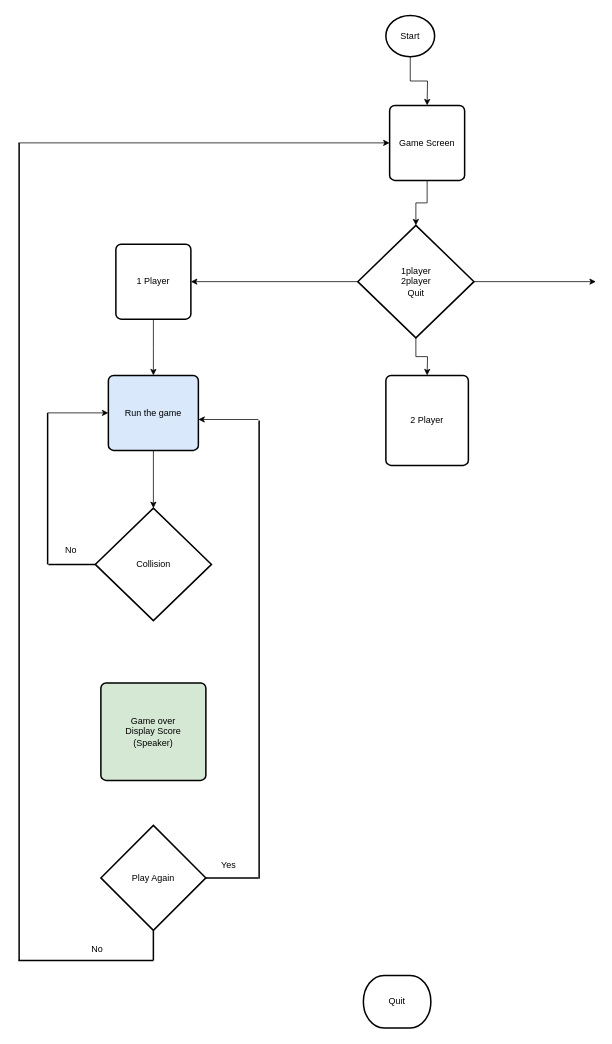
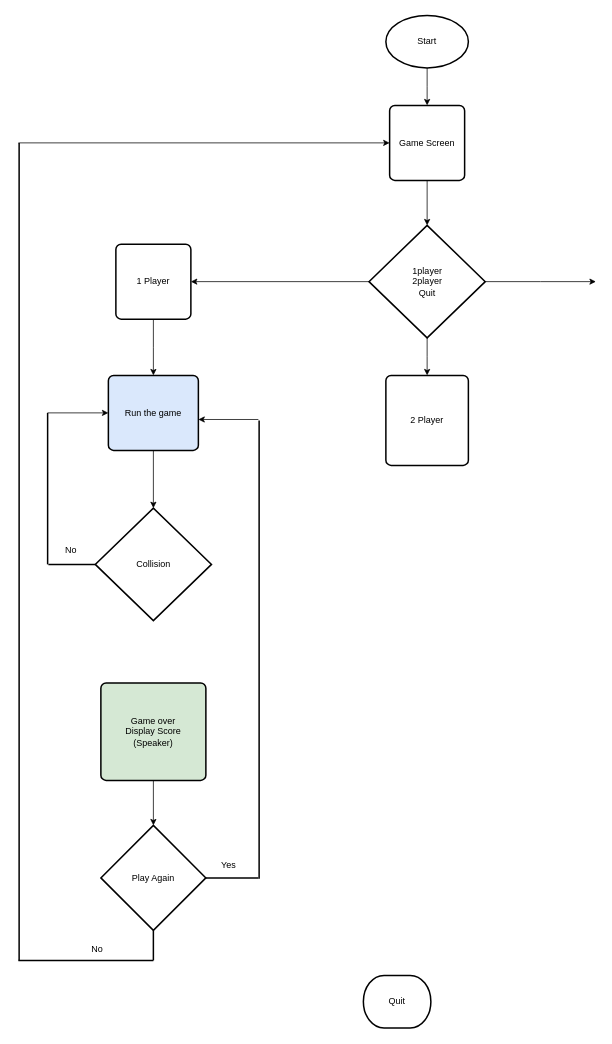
node "Start": size 49x41 -> 83x53
node "1player 2player Quit": moved (416, 282) -> (427, 282)
edge "Game over Display Score (Speaker)" -> "Play Again": added
